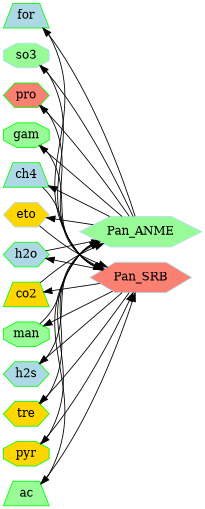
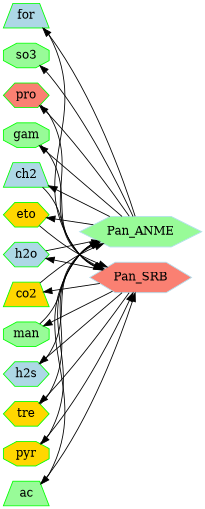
node "so3": color lightblue2 -> green
edge "so3" -> "Pan_SRB": removed
node "ch4": label "ch4" -> "ch2"
node "eto": color lightblue2 -> green
